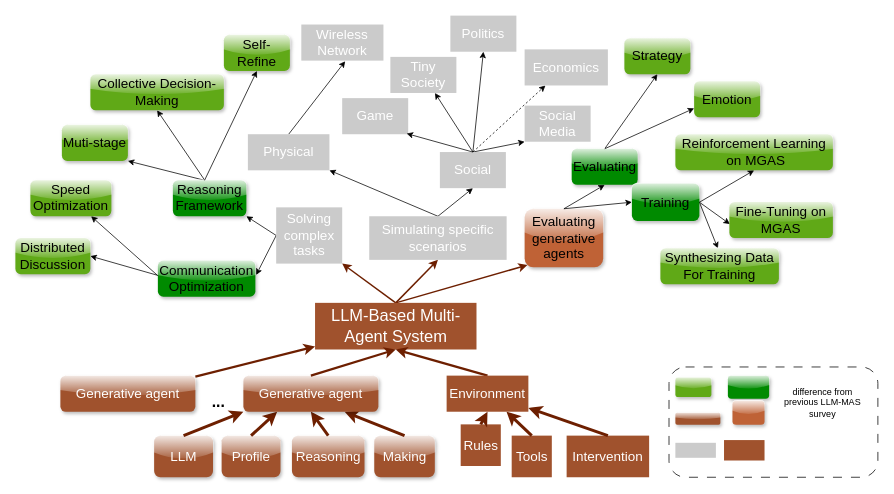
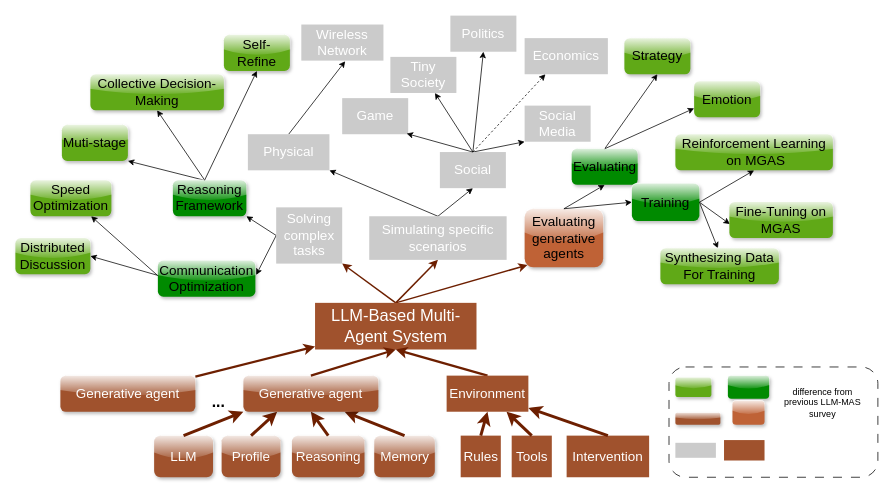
node "Economics": moved (566, 67) -> (566, 56)
node "Rules": moved (481, 445) -> (481, 456)
node "Making": label "Making" -> "Memory"
